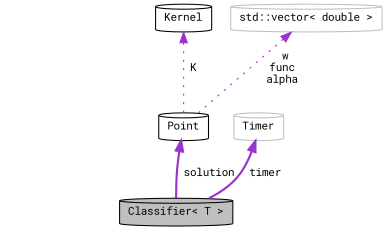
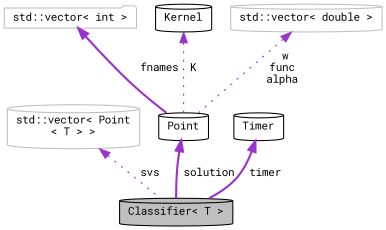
node "std::vector< int >": added
node "std::vector< Point < T > >": added
node "Timer": color grey75 -> black
